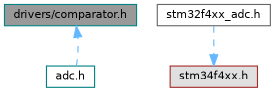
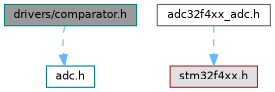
node "stm32f4xx_adc.h": label "stm32f4xx_adc.h" -> "adc32f4xx_adc.h"
edge "adc.h" -> "drivers/comparator.h": reversed
node "stm34f4xx.h": label "stm34f4xx.h" -> "stm32f4xx.h"
